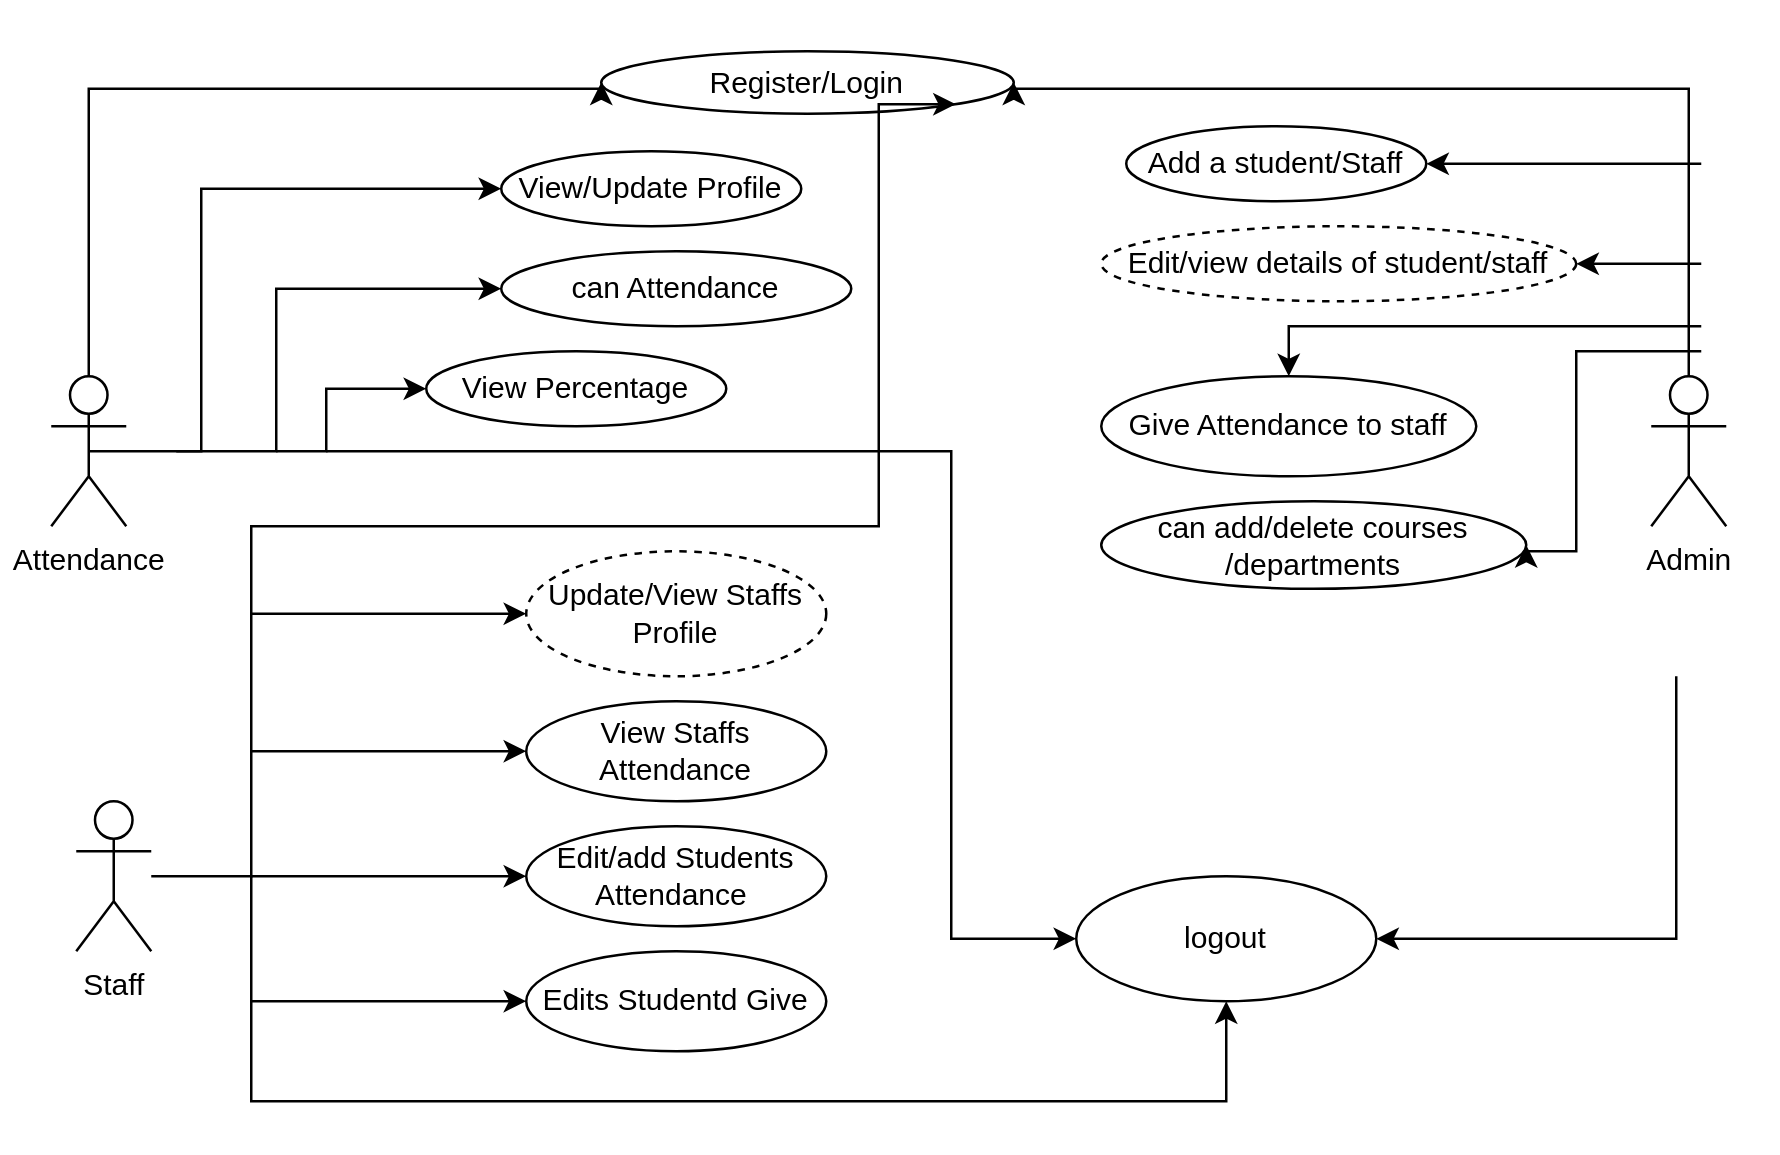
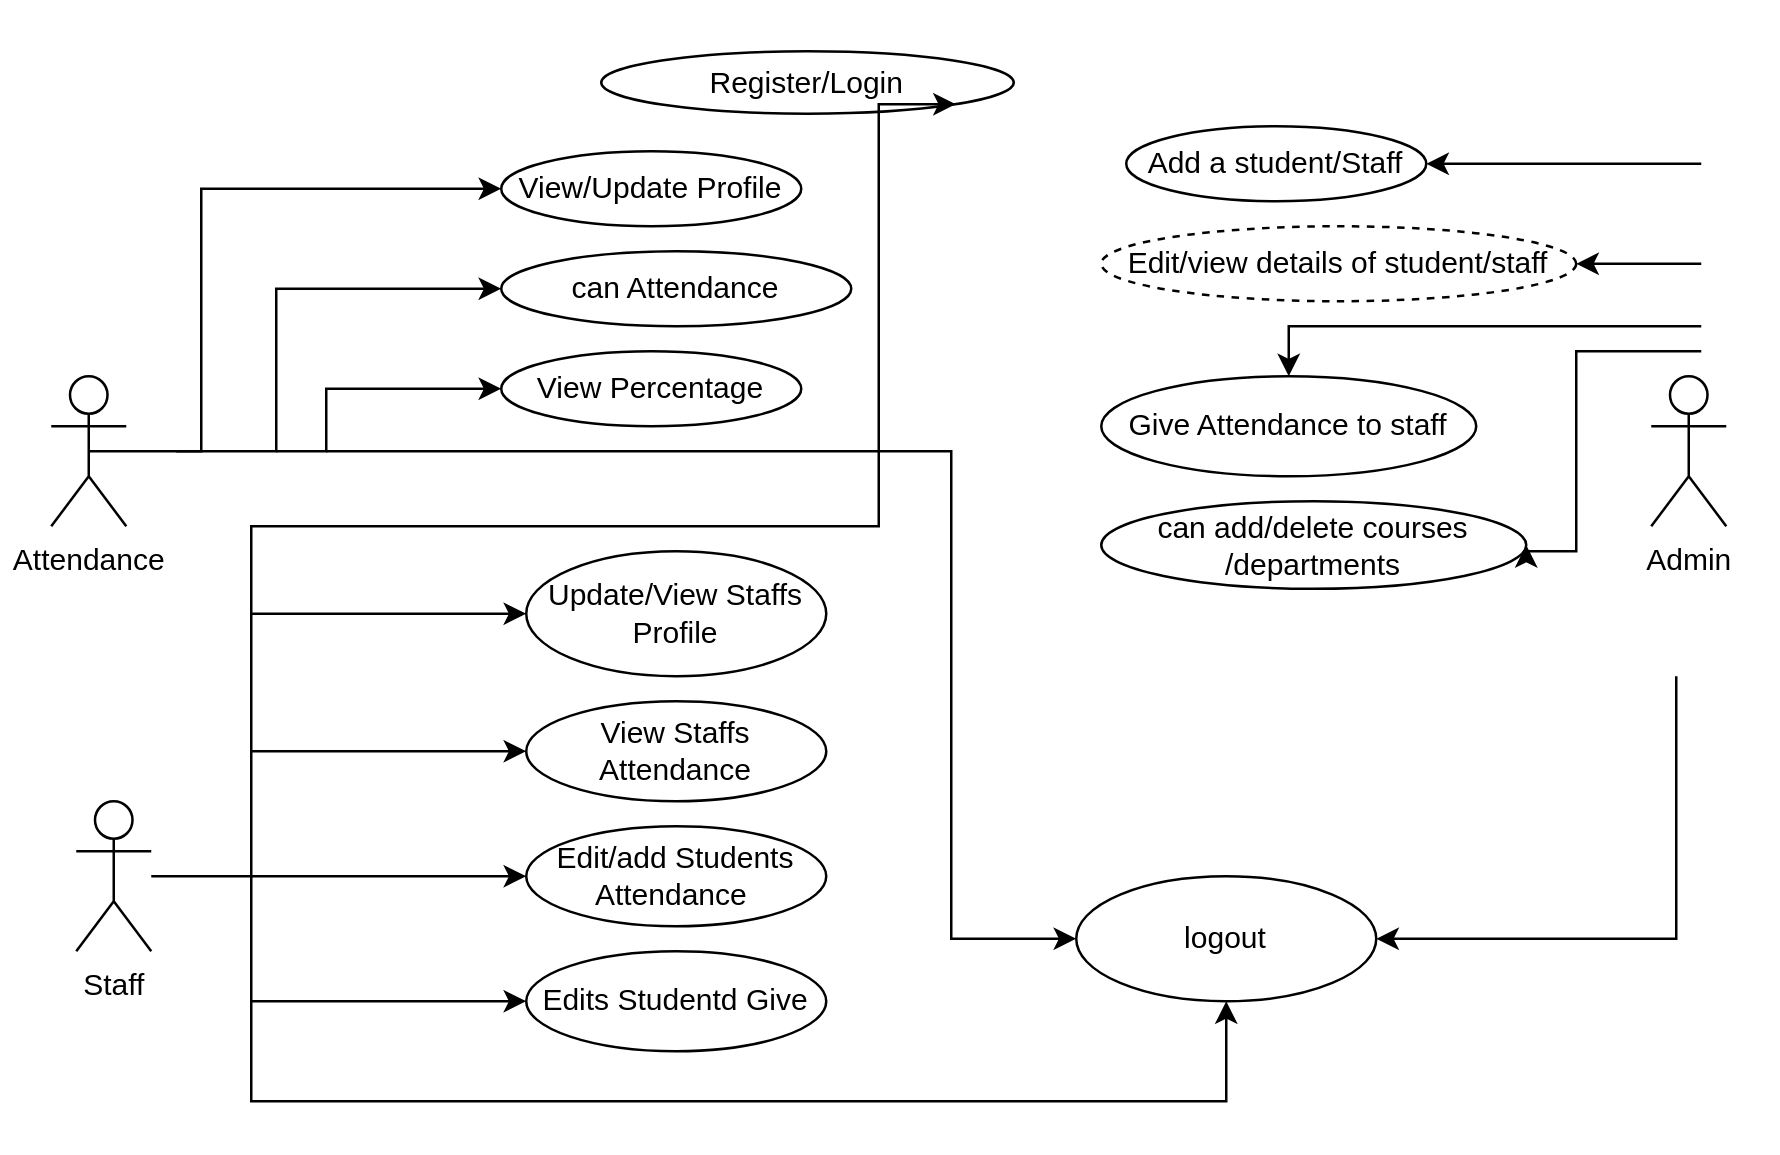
edge "Attendance" -> "Register/Login": removed
edge "Admin" -> "Register/Login": removed
node "View Percentage": moved (576, 389) -> (651, 389)
node "Update/View Staffs Profile": style dashed -> solid
